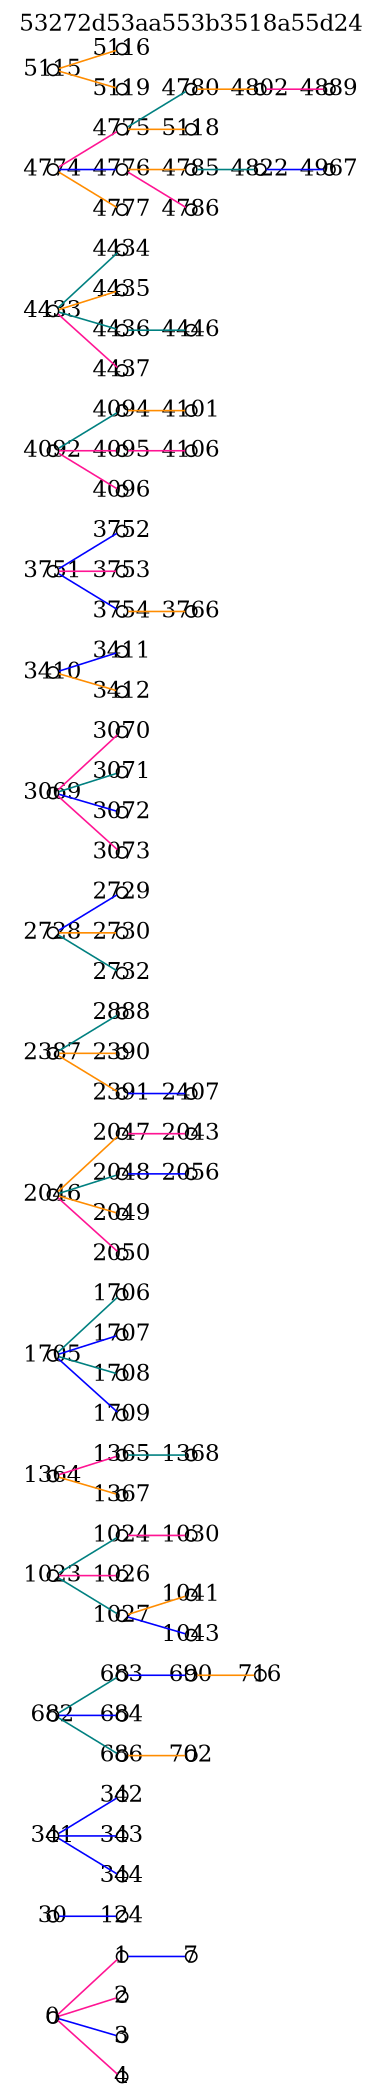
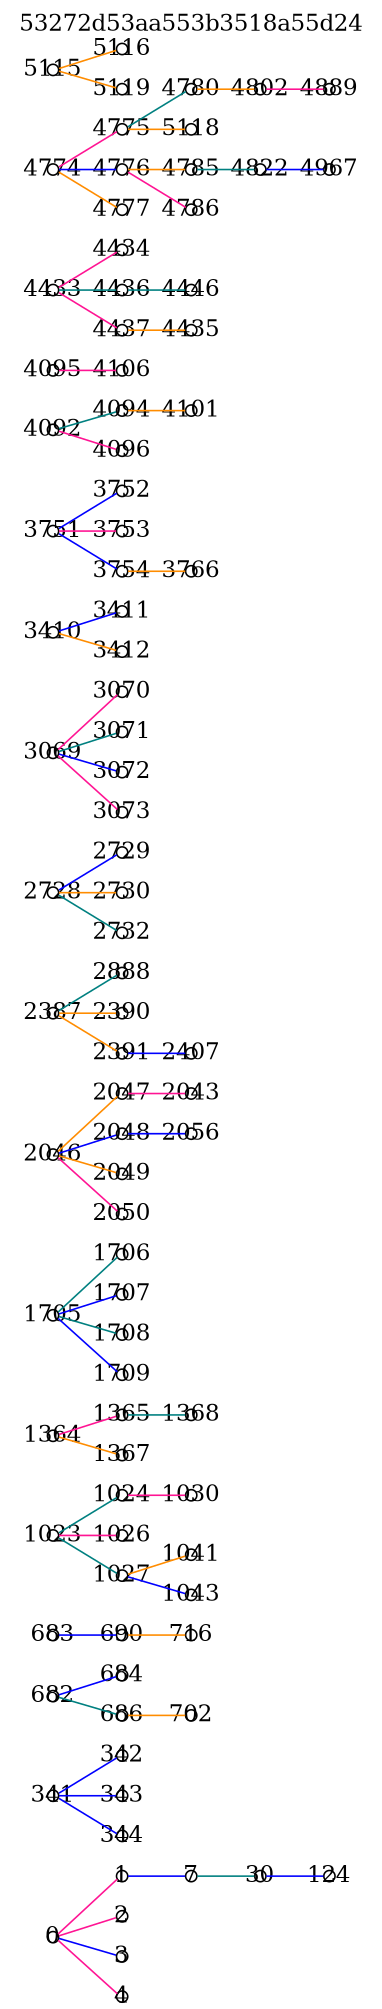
edge "4434" -- "4433": color teal -> deeppink
edge "4435" -- "4433": now "4435" -- "4437"
edge "4092" -- "4095": removed
edge "2048" -- "2046": color teal -> blue
edge "683" -- "682": removed
edge "7" -- "30": added
